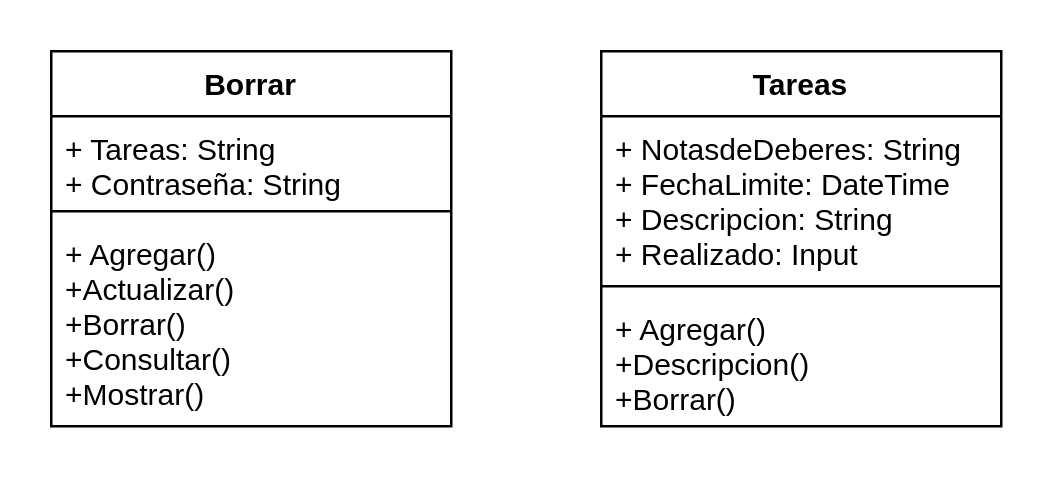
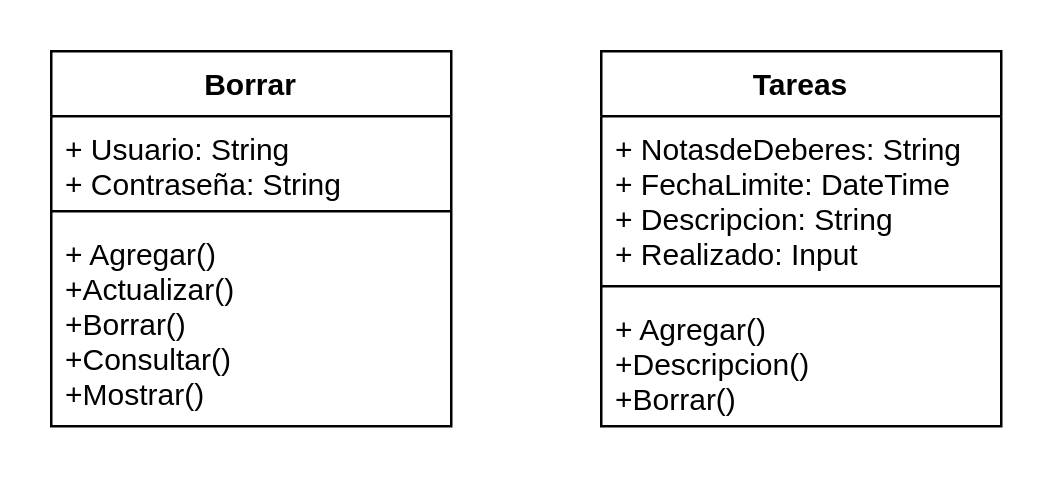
node "+ Tareas: String + Contraseña: String": label "+ Tareas: String + Contraseña: String" -> "+ Usuario: String + Contraseña: String"
